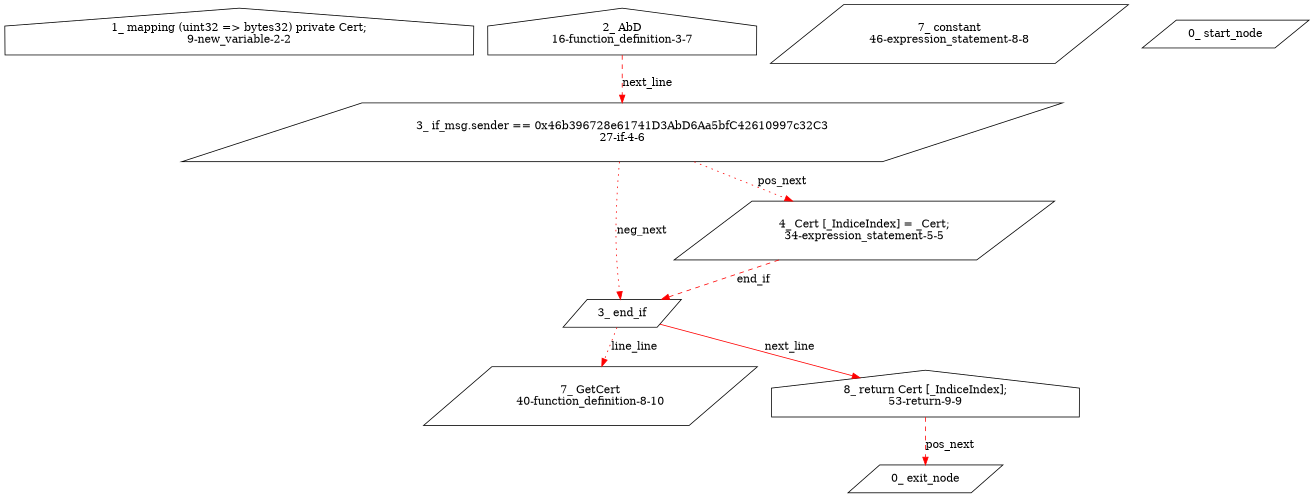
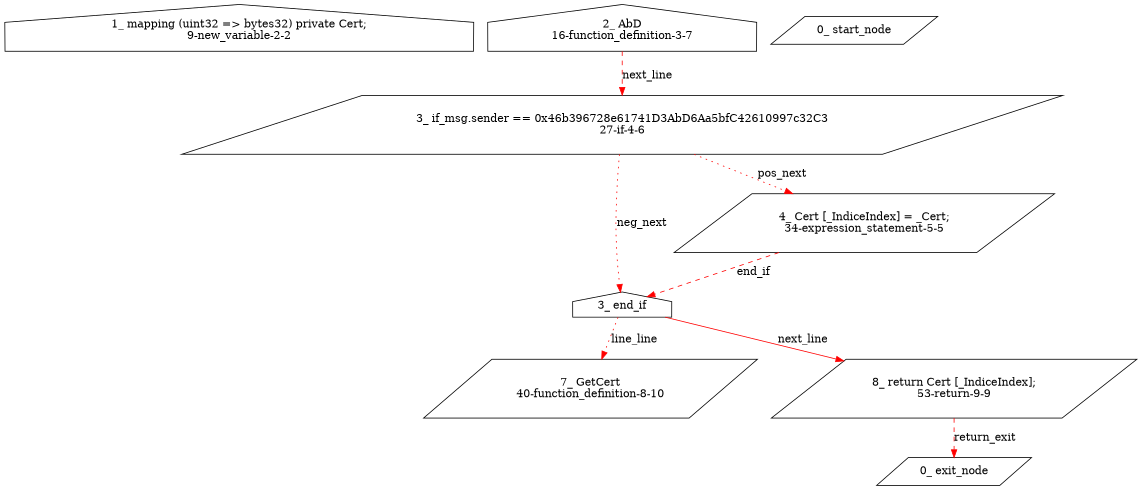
node "7_ constant 46-expression_statement-8-8": removed
node "3_ end_if": shape parallelogram -> house
node "8_ return Cert [_IndiceIndex]; 53-return-9-9": shape house -> parallelogram
edge "8_ return Cert [_IndiceIndex]; 53-return-9-9" -> "0_ exit_node": label "pos_next" -> "return_exit"
